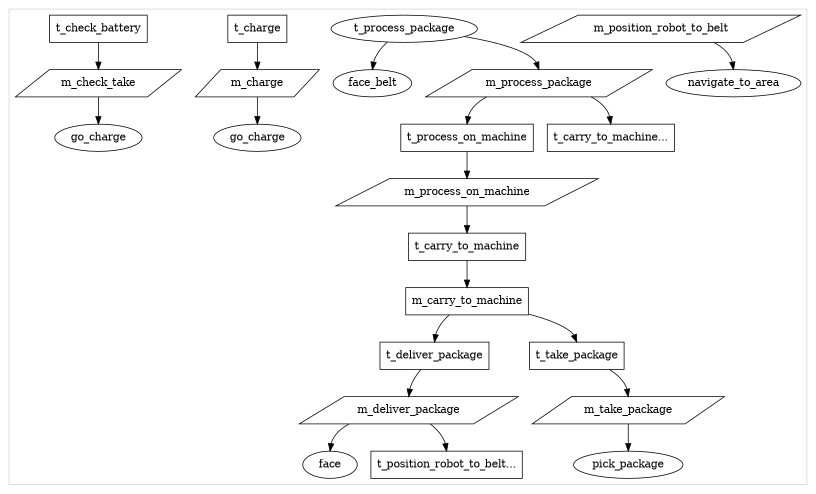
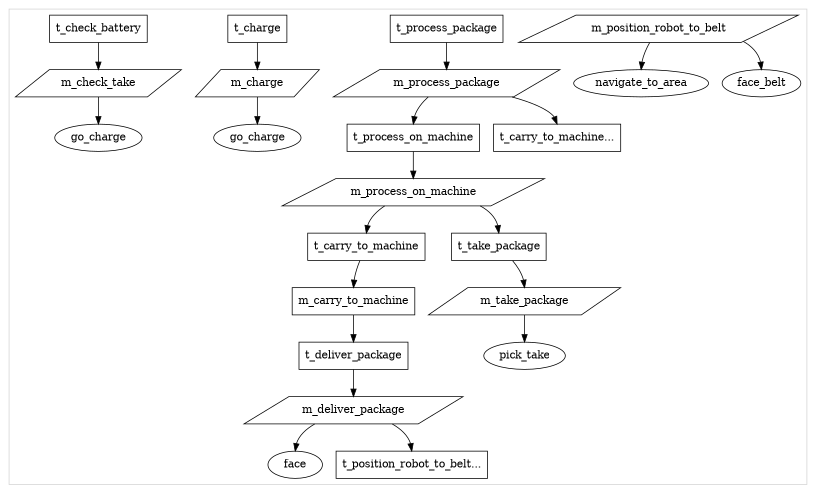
node "t_process_package": shape ellipse -> box
edge "t_process_package" -> "face_belt": now "m_position_robot_to_belt" -> "face_belt"
edge "m_carry_to_machine" -> "t_take_package": now "m_process_on_machine" -> "t_take_package"
node "pick_package": label "pick_package" -> "pick_take"
